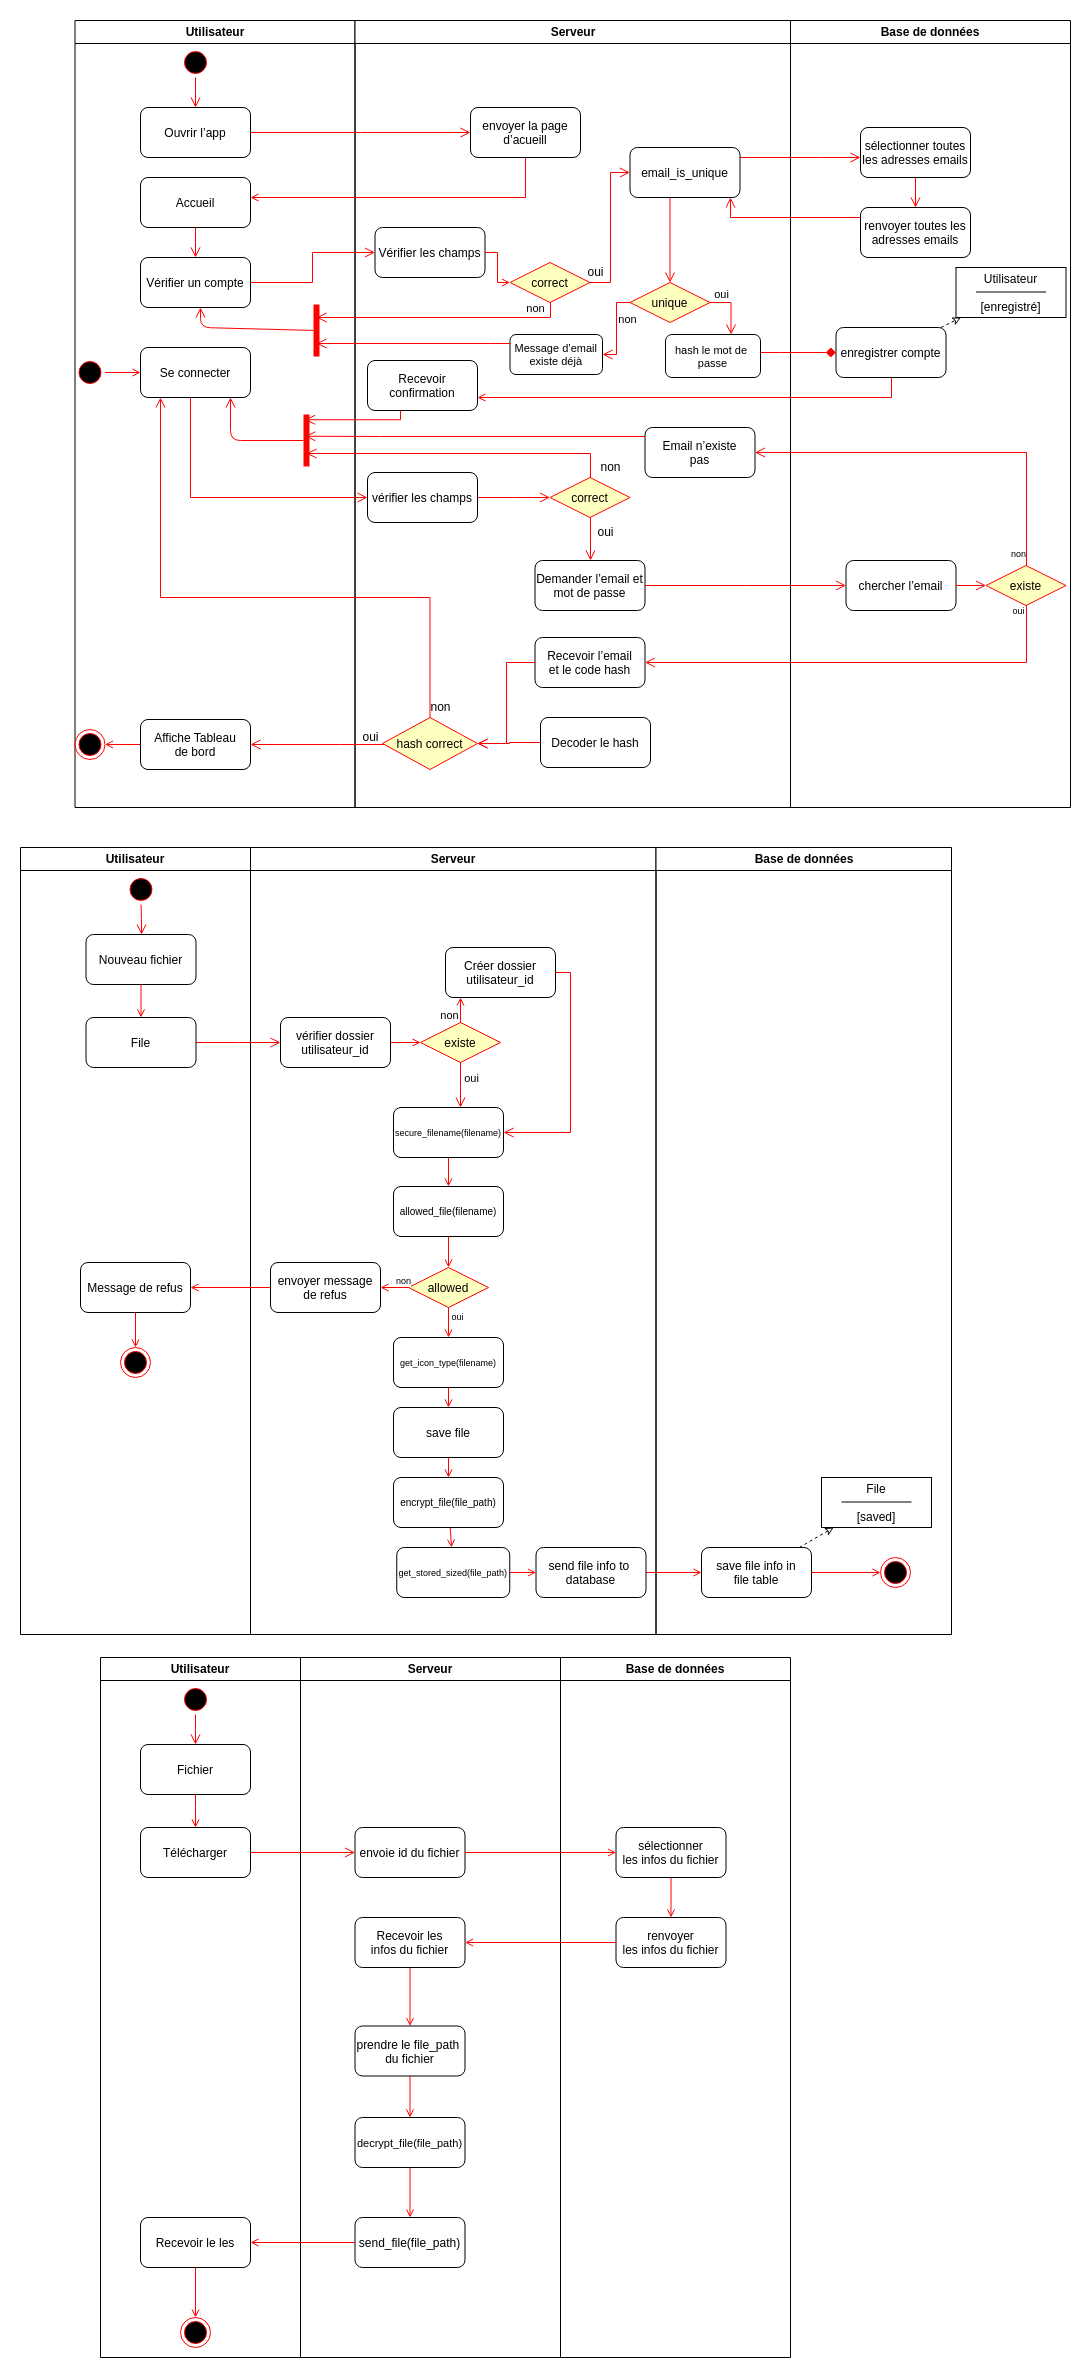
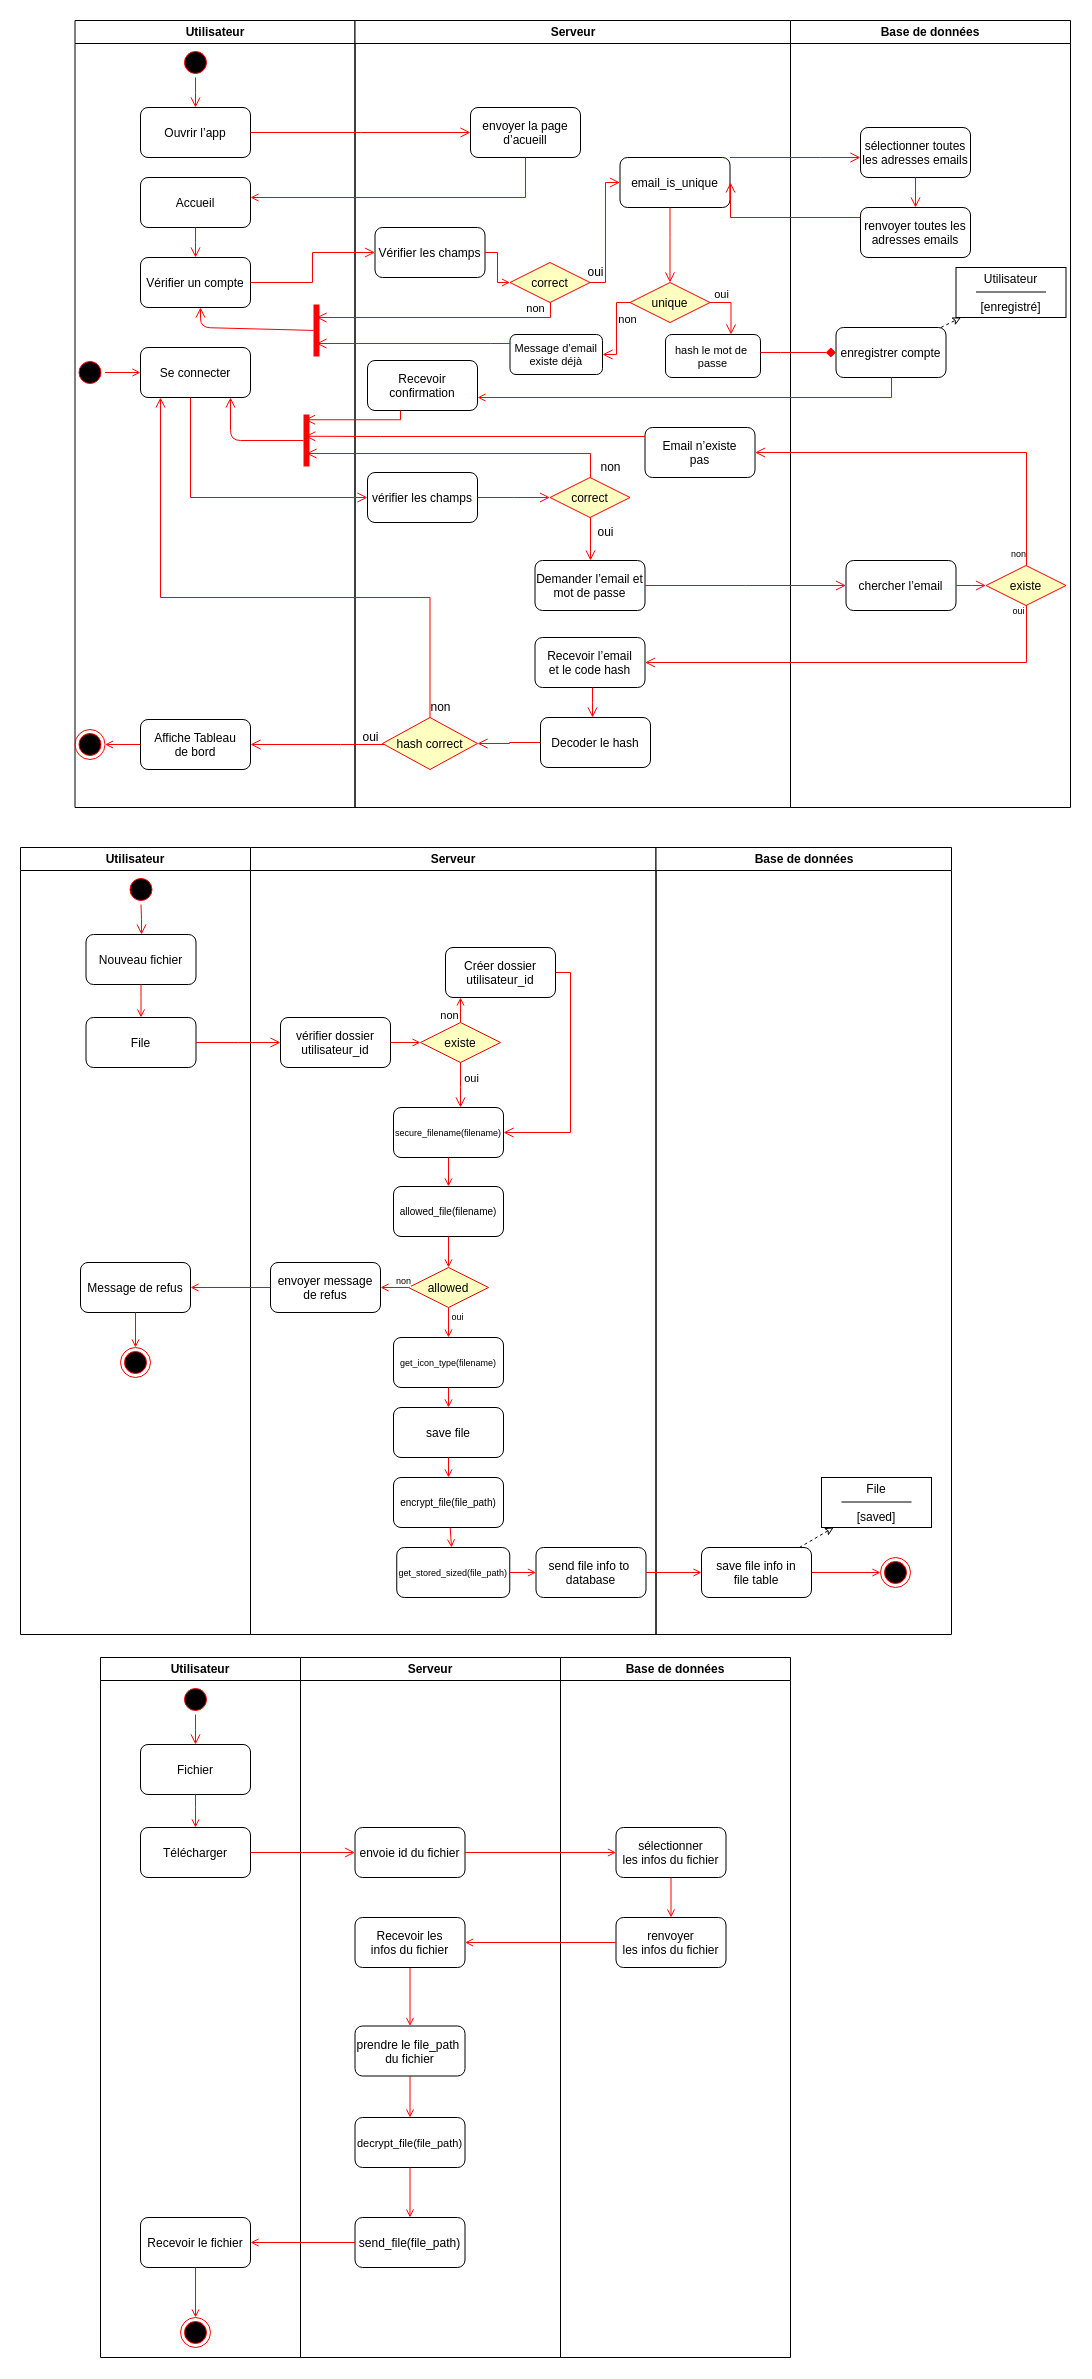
node "email_is_unique": moved (685, 173) -> (675, 183)
edge "Recevoir l’email et le code hash" -> "hash correct": now "Recevoir l’email et le code hash" -> "Decoder le hash"
node "Recevoir le les": label "Recevoir le les" -> "Recevoir le fichier"
